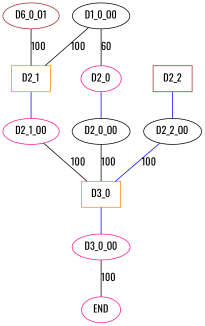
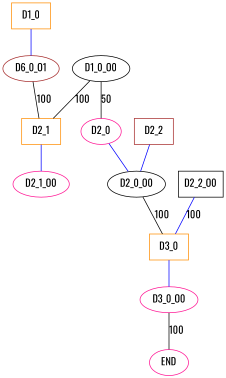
node "D1_0": added
edge "D1_0_O0" -- "D2_0": label "60" -> "50"
edge "D2_2" -- "D2_2_O0": now "D2_2" -- "D2_0_O0"
node "D2_2_O0": shape ellipse -> box
edge "D2_1_O0" -- "D3_0": removed, label "100"
